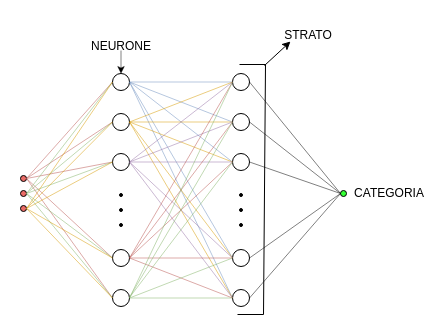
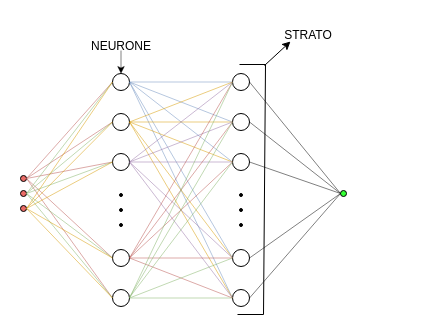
node "CATEGORIA": removed
